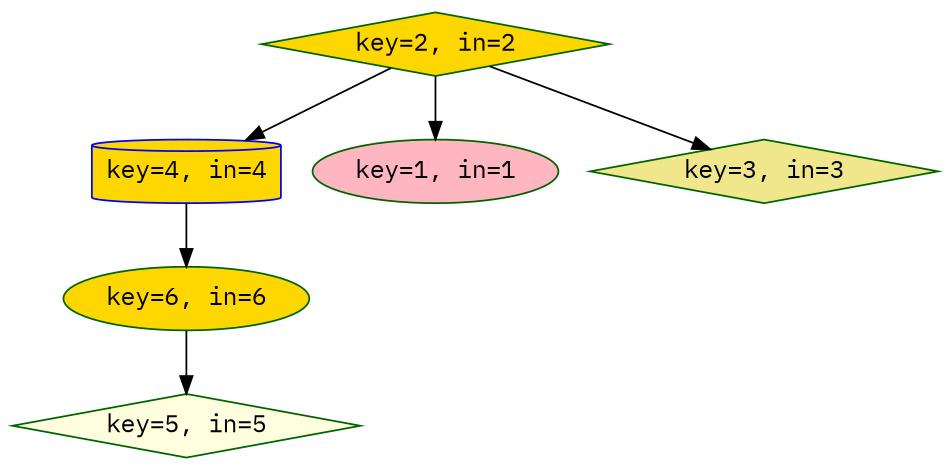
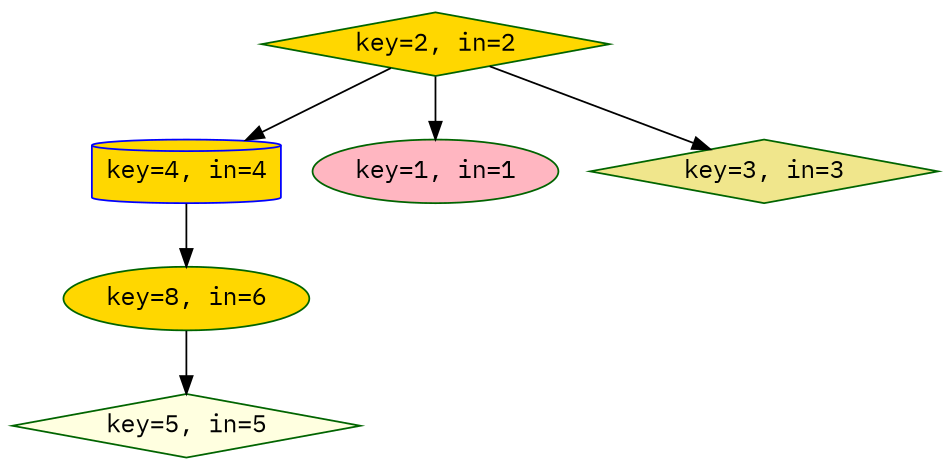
node "key=6, in=6": label "key=6, in=6" -> "key=8, in=6"
